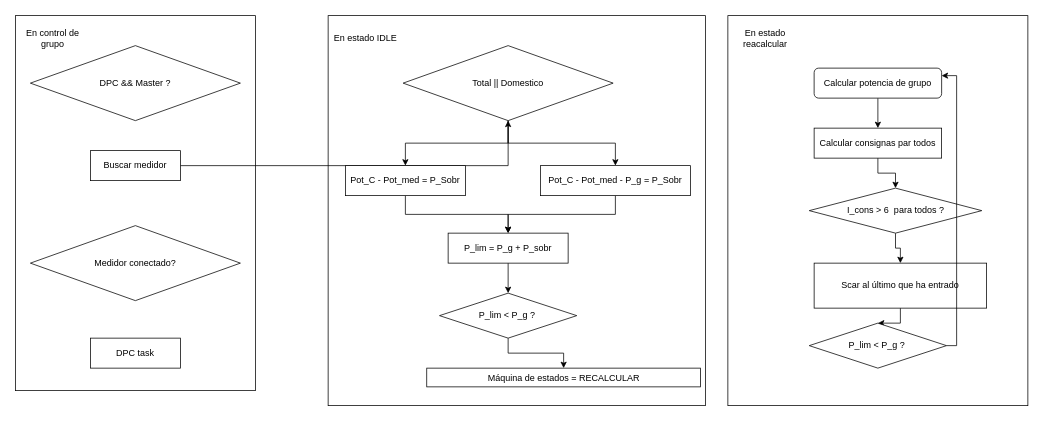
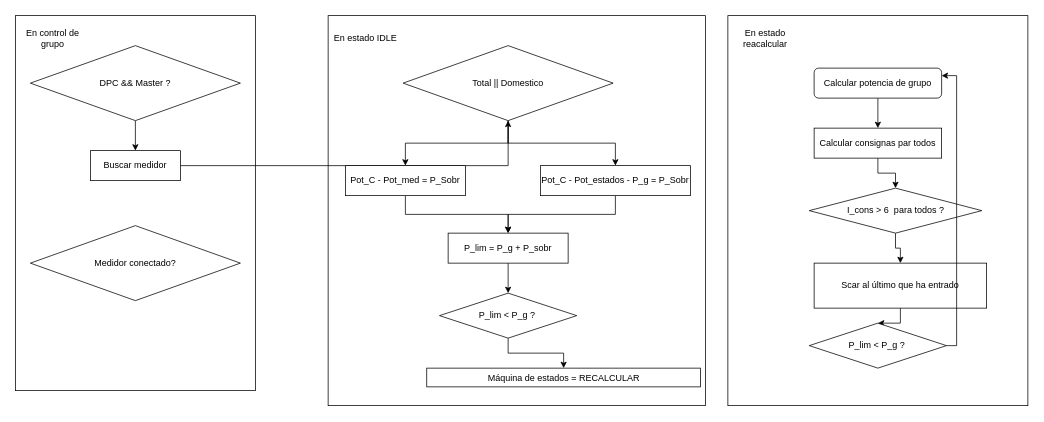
edge "DPC && Master ?" -> "Buscar medidor": added
node "Pot_C - Pot_med - P_g = P_Sobr": label "Pot_C - Pot_med - P_g = P_Sobr" -> "Pot_C - Pot_estados - P_g = P_Sobr"
node "DPC task": removed
